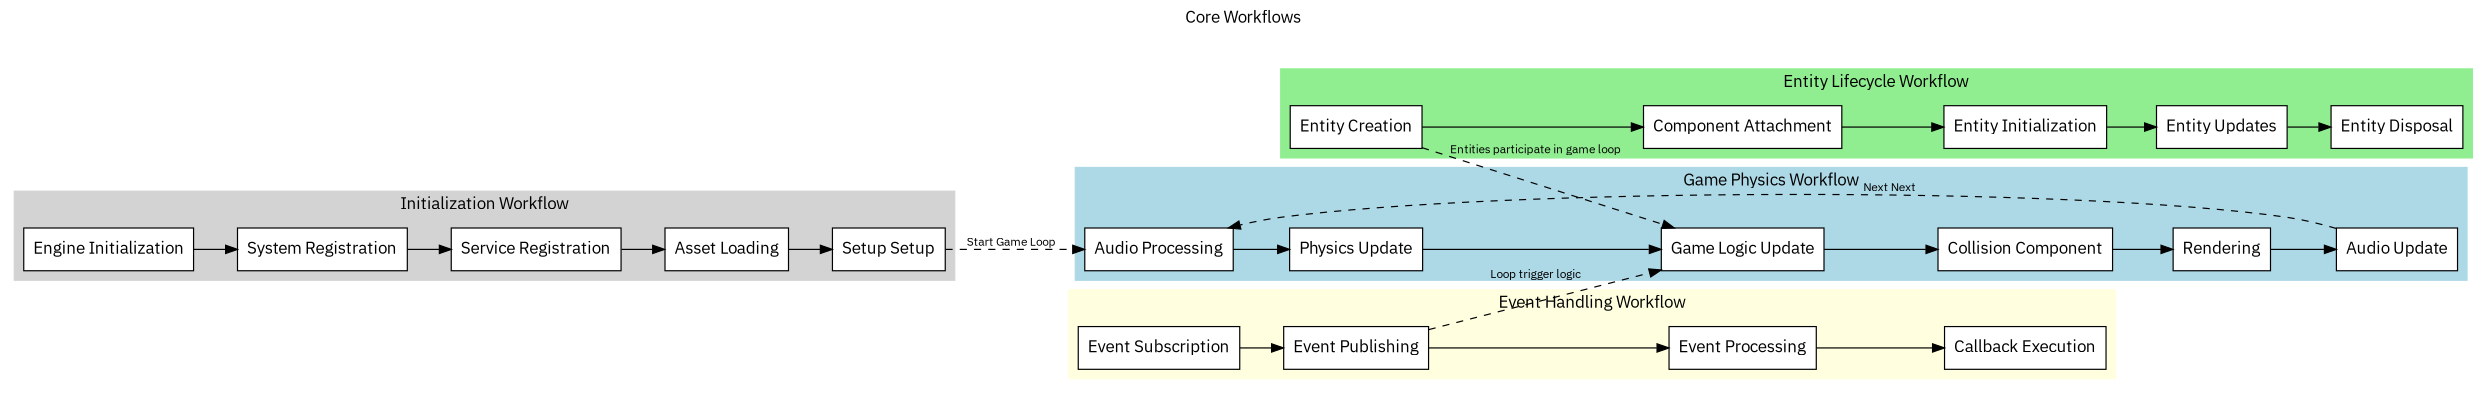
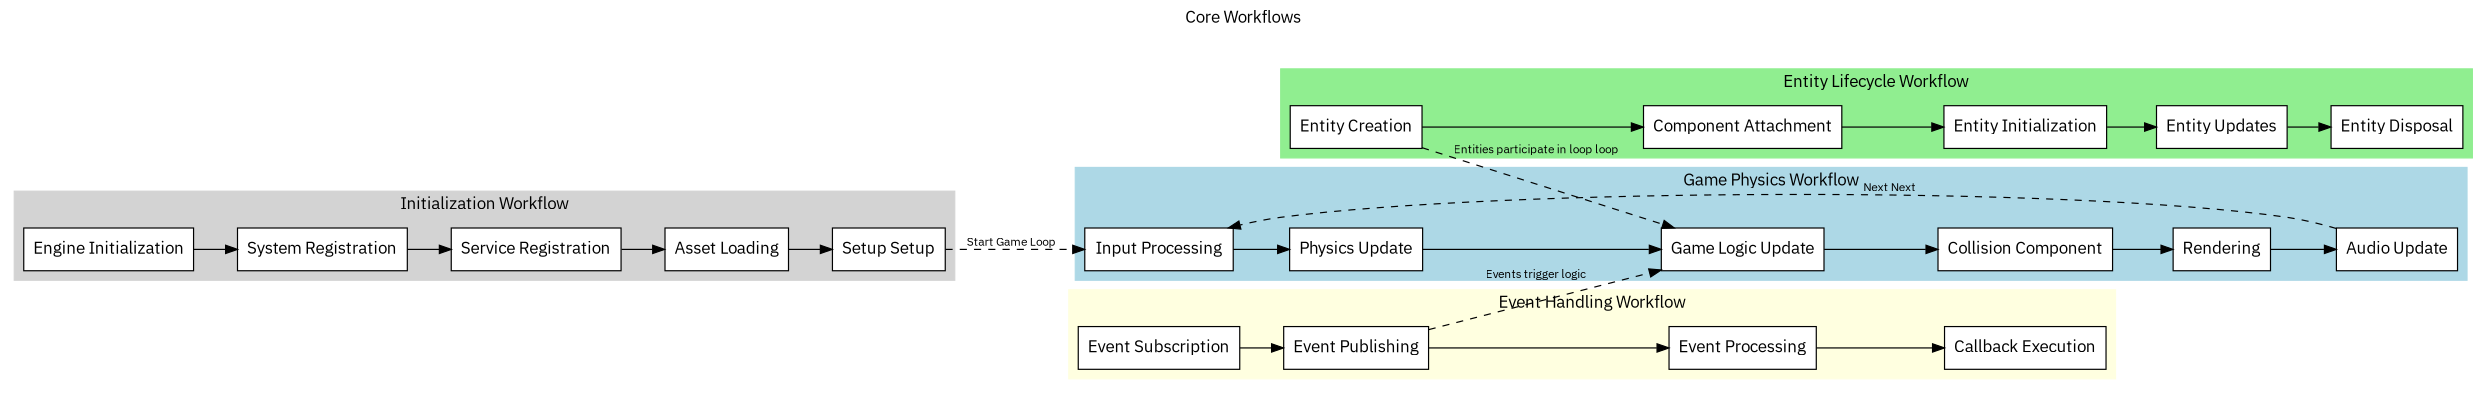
edge "Entity Creation" -> "Game Logic Update": label "Entities participate in game loop" -> "Entities participate in loop loop"
node "Audio Processing": label "Audio Processing" -> "Input Processing"
edge "Event Publishing" -> "Game Logic Update": label "Loop trigger logic" -> "Events trigger logic"
